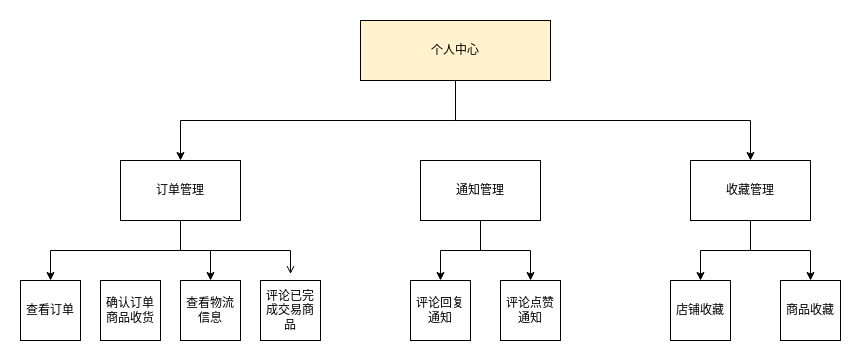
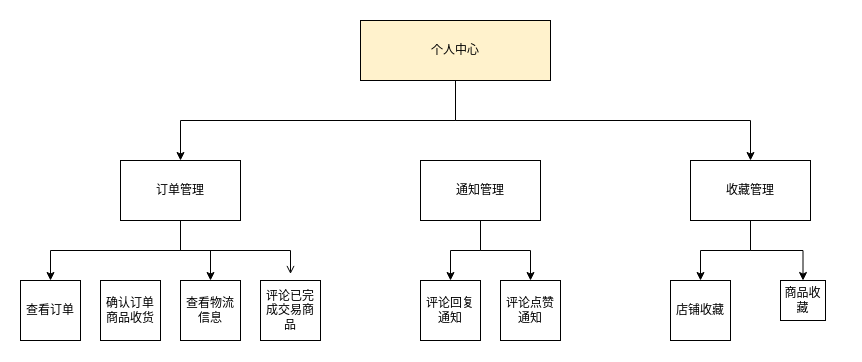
node "评论回复通知": moved (441, 311) -> (451, 311)
node "商品收藏": size 60x60 -> 45x40
